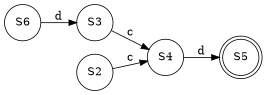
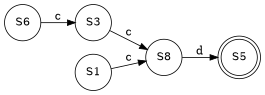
edge "S6" -> "S3": label "d" -> "c"
node "S4": label "S4" -> "S8"
node "S2": label "S2" -> "S1"
